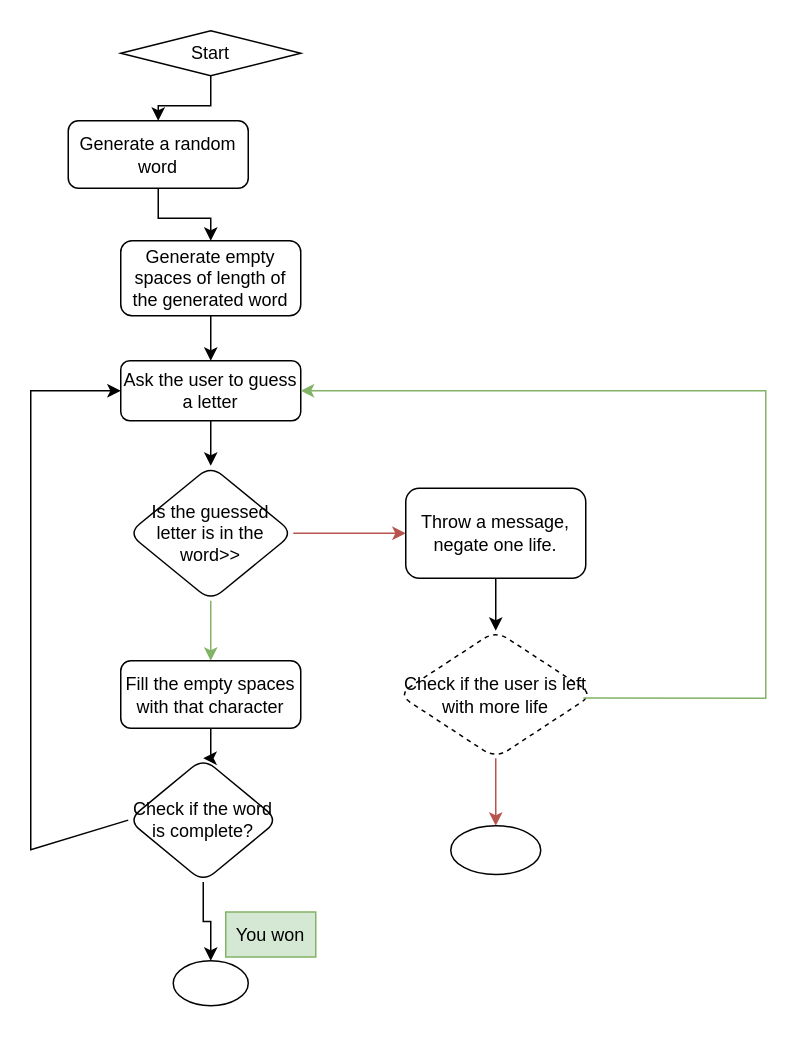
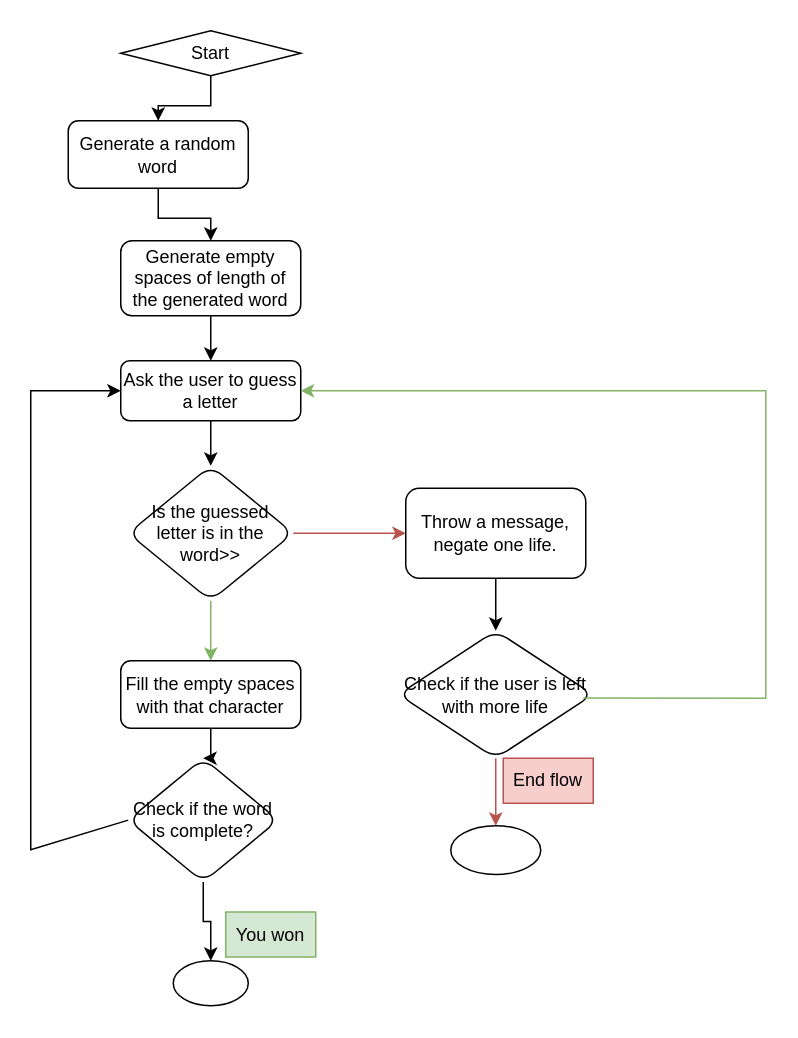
node "Check if the user is left with more life": style dashed -> solid
node "End flow": added
